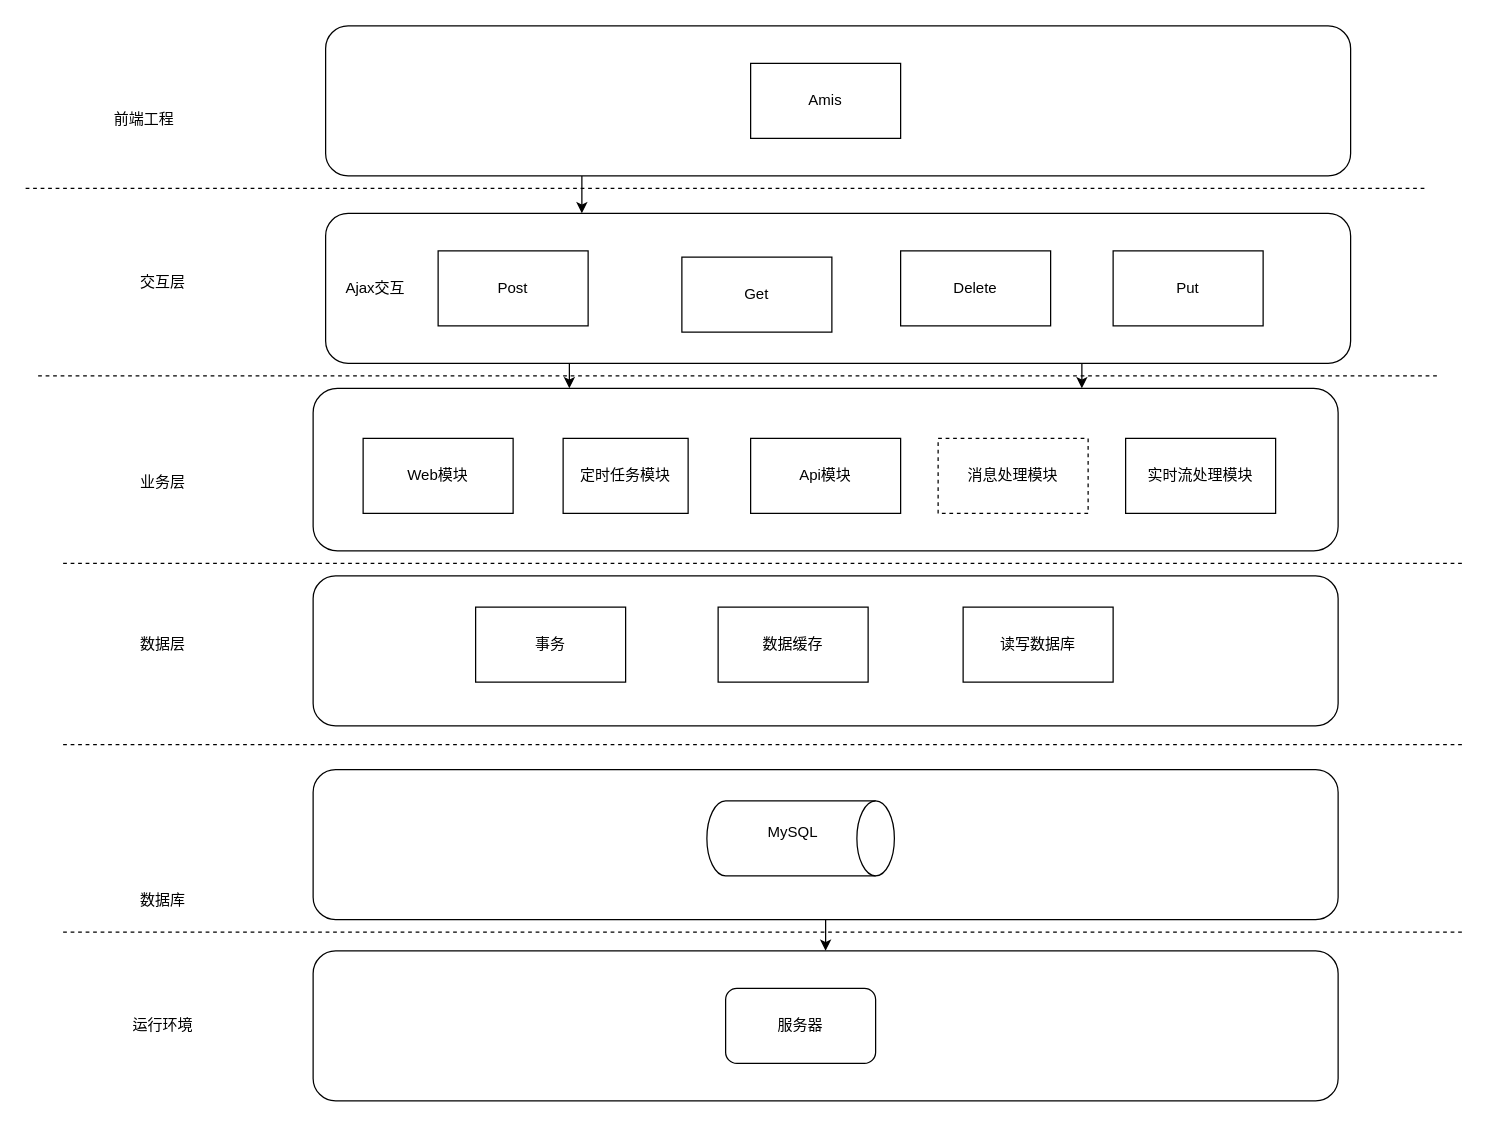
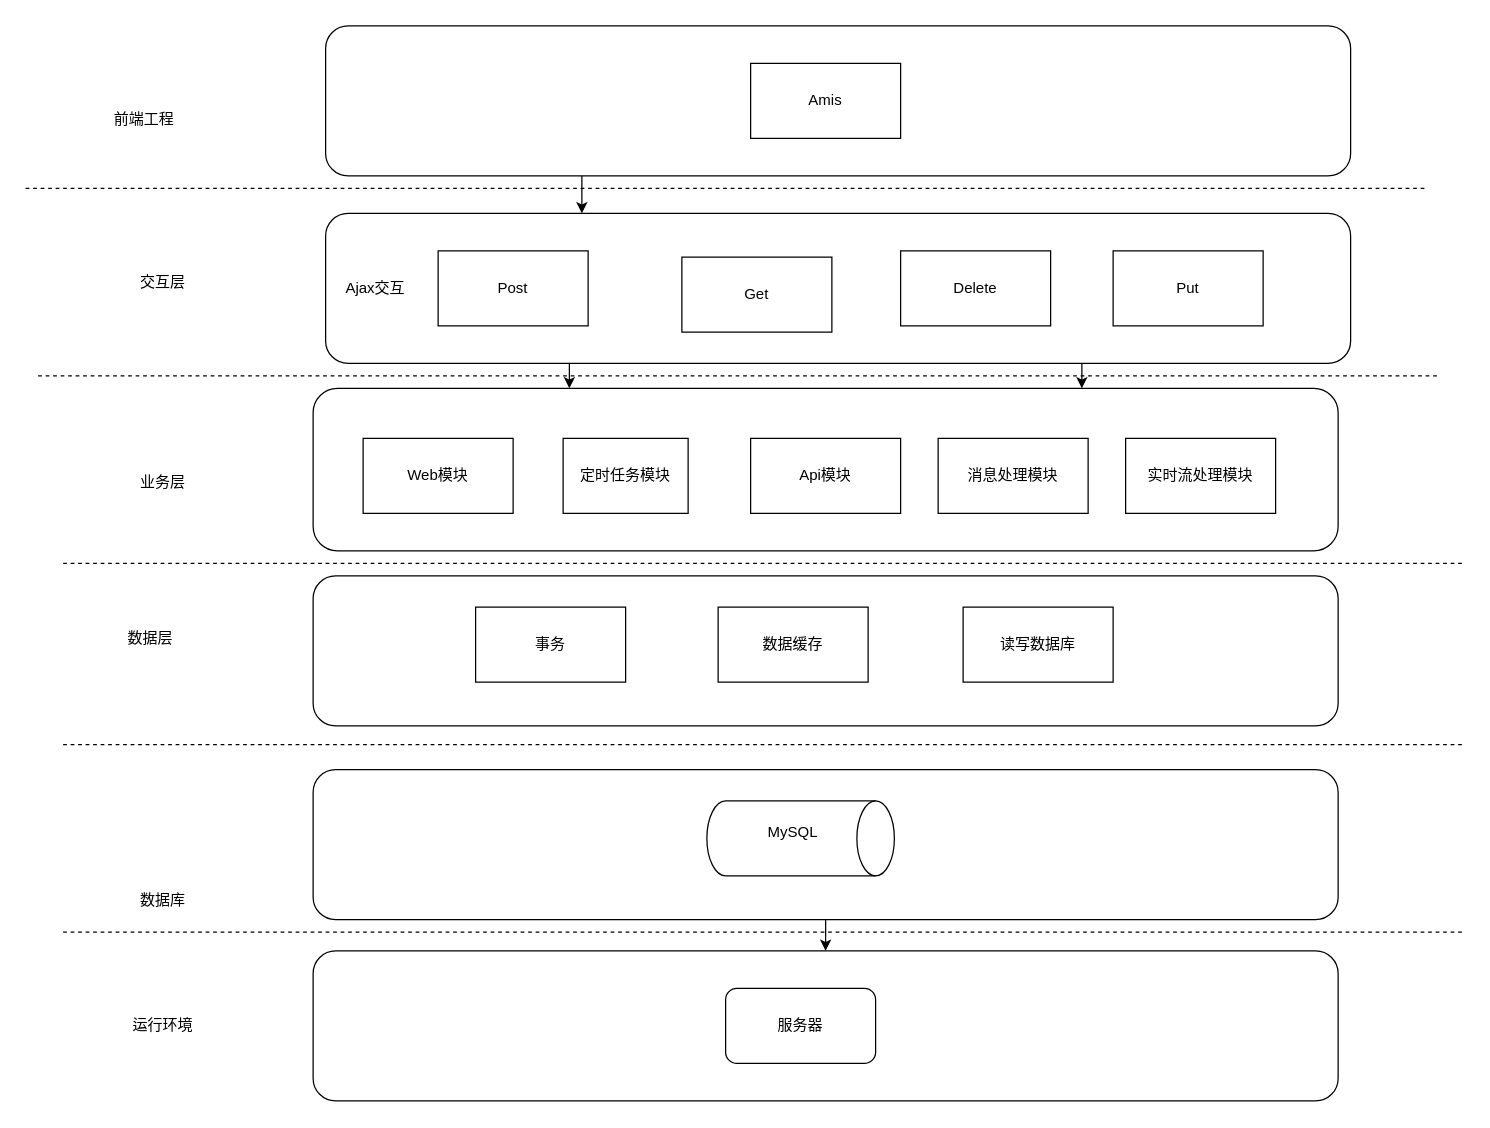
node "消息处理模块": style dashed -> solid
node "数据层": moved (163, 644) -> (151, 638)
